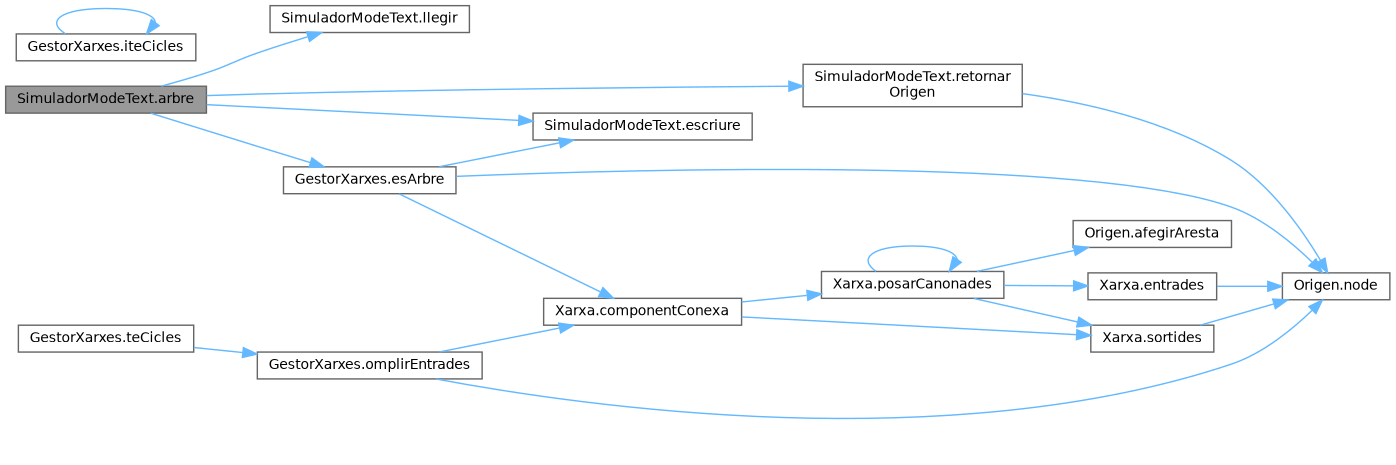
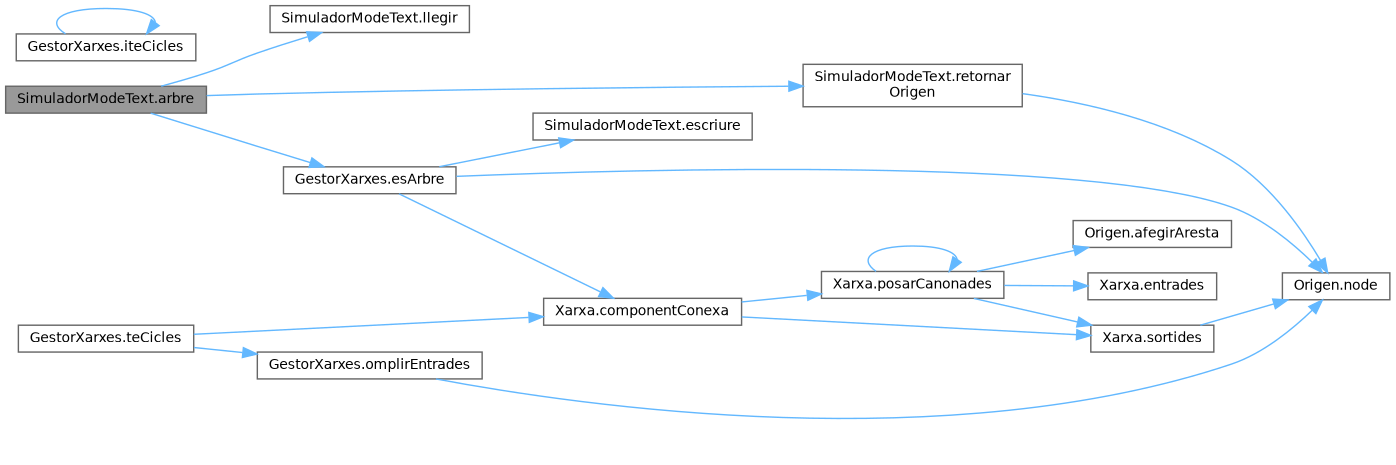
edge "SimuladorModeText.arbre" -> "SimuladorModeText.escriure": removed
edge "Xarxa.entrades" -> "Origen.node": removed
edge "GestorXarxes.omplirEntrades" -> "Xarxa.componentConexa": now "GestorXarxes.teCicles" -> "Xarxa.componentConexa"
